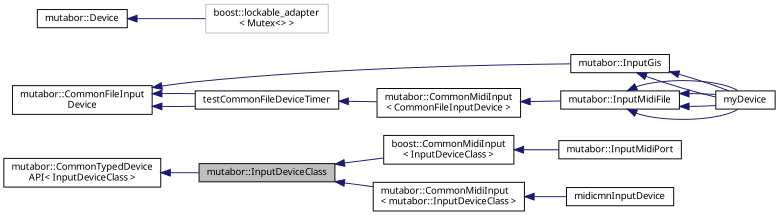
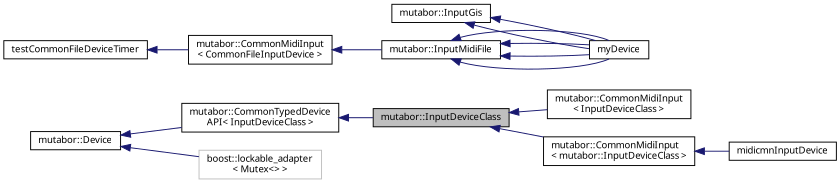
node "mutabor::CommonFileInput Device": removed
edge "mutabor::CommonTypedDevice API< InputDeviceClass >" -> "mutabor::Device": added
node "boost::CommonMidiInput < InputDeviceClass >": label "boost::CommonMidiInput < InputDeviceClass >" -> "mutabor::CommonMidiInput < InputDeviceClass >"
node "mutabor::InputMidiPort": removed
